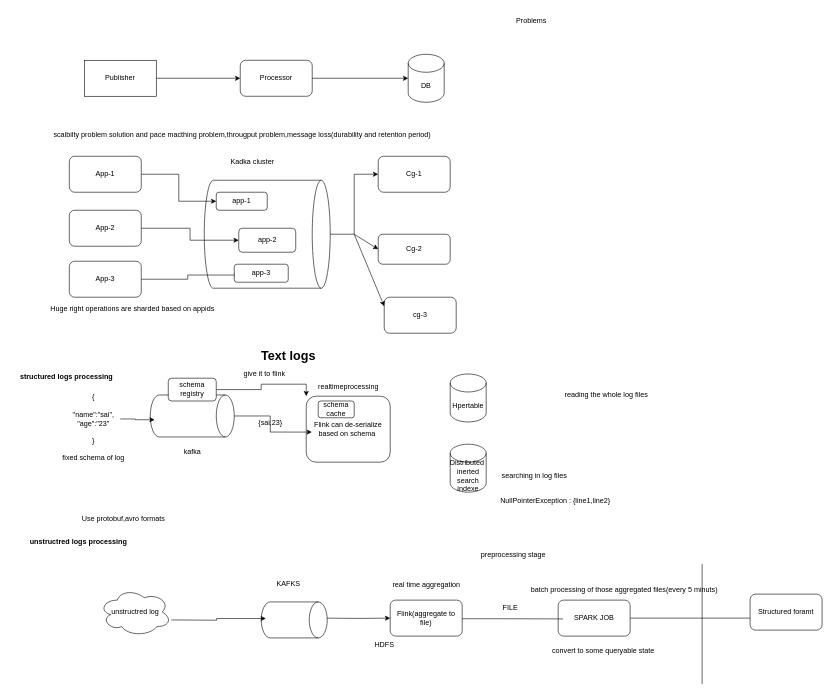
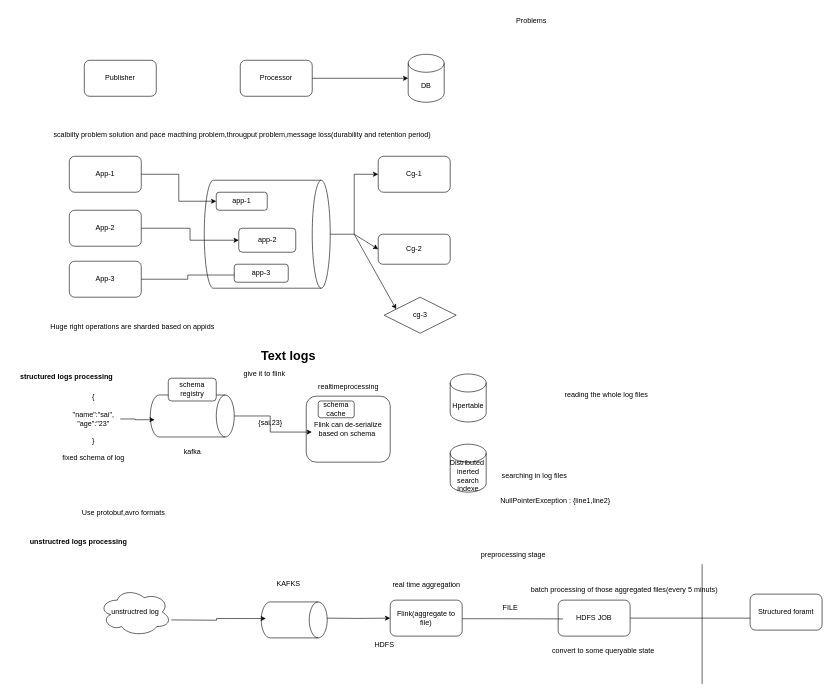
node "Publisher": shape rectangle -> rounded rectangle
edge "Publisher" -> "Processor": removed
node "Kadka cluster": removed
node "Huge right operations are sharded based on appids": moved (132, 309) -> (132, 327)
node "cg-3": shape rounded rectangle -> diamond
edge "schema registry" -> "Flink can de-serialize based on schema": removed
node "Use protobuf,avro formats": moved (123, 519) -> (123, 513)
node "SPARK JOB": label "SPARK JOB" -> "HDFS JOB"
